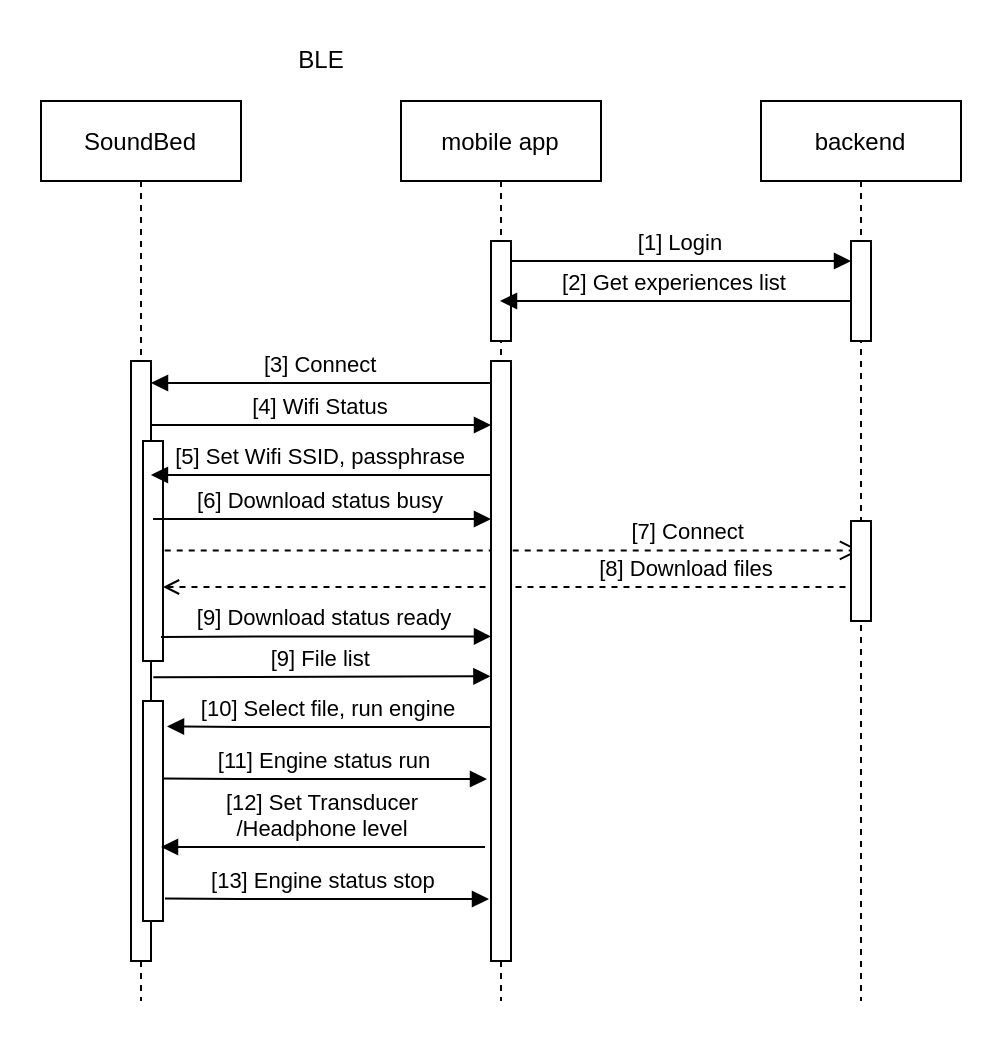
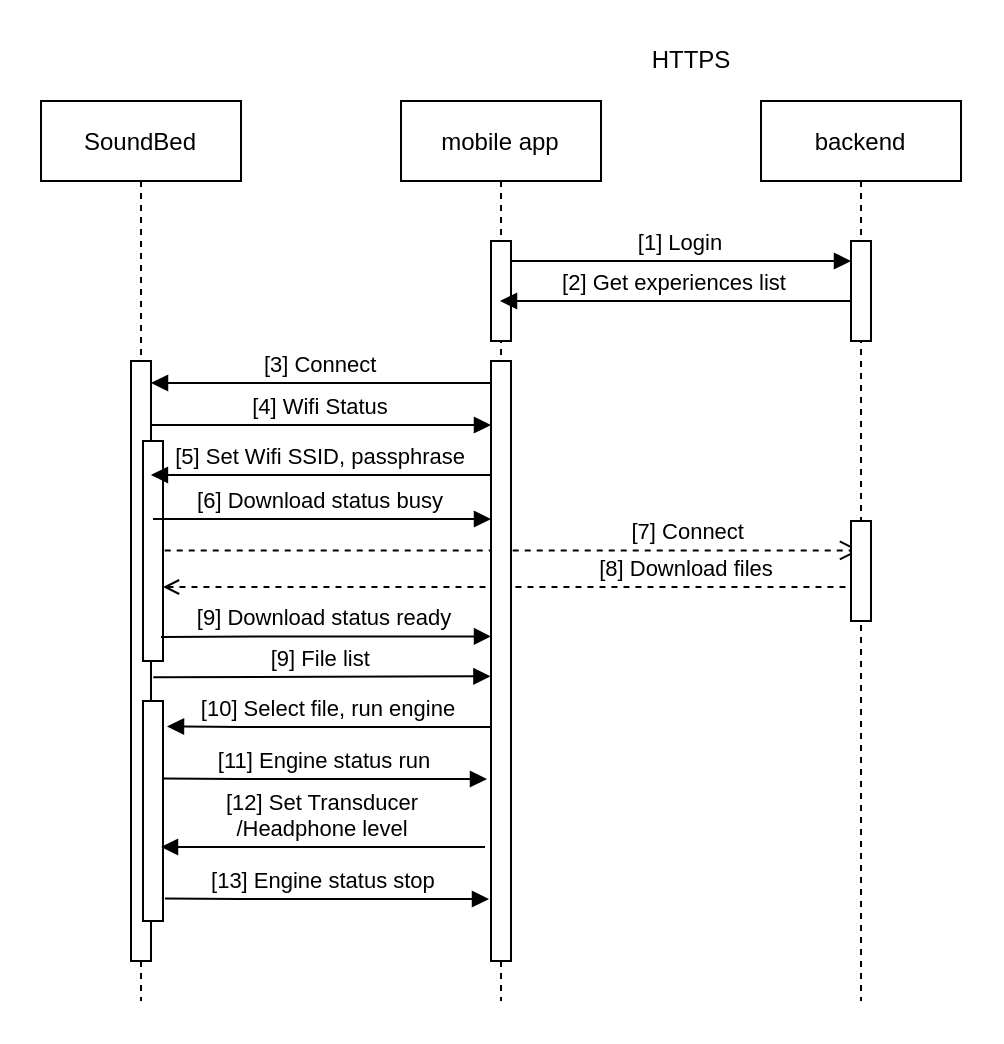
node "BLE": removed
node "HTTPS": added
